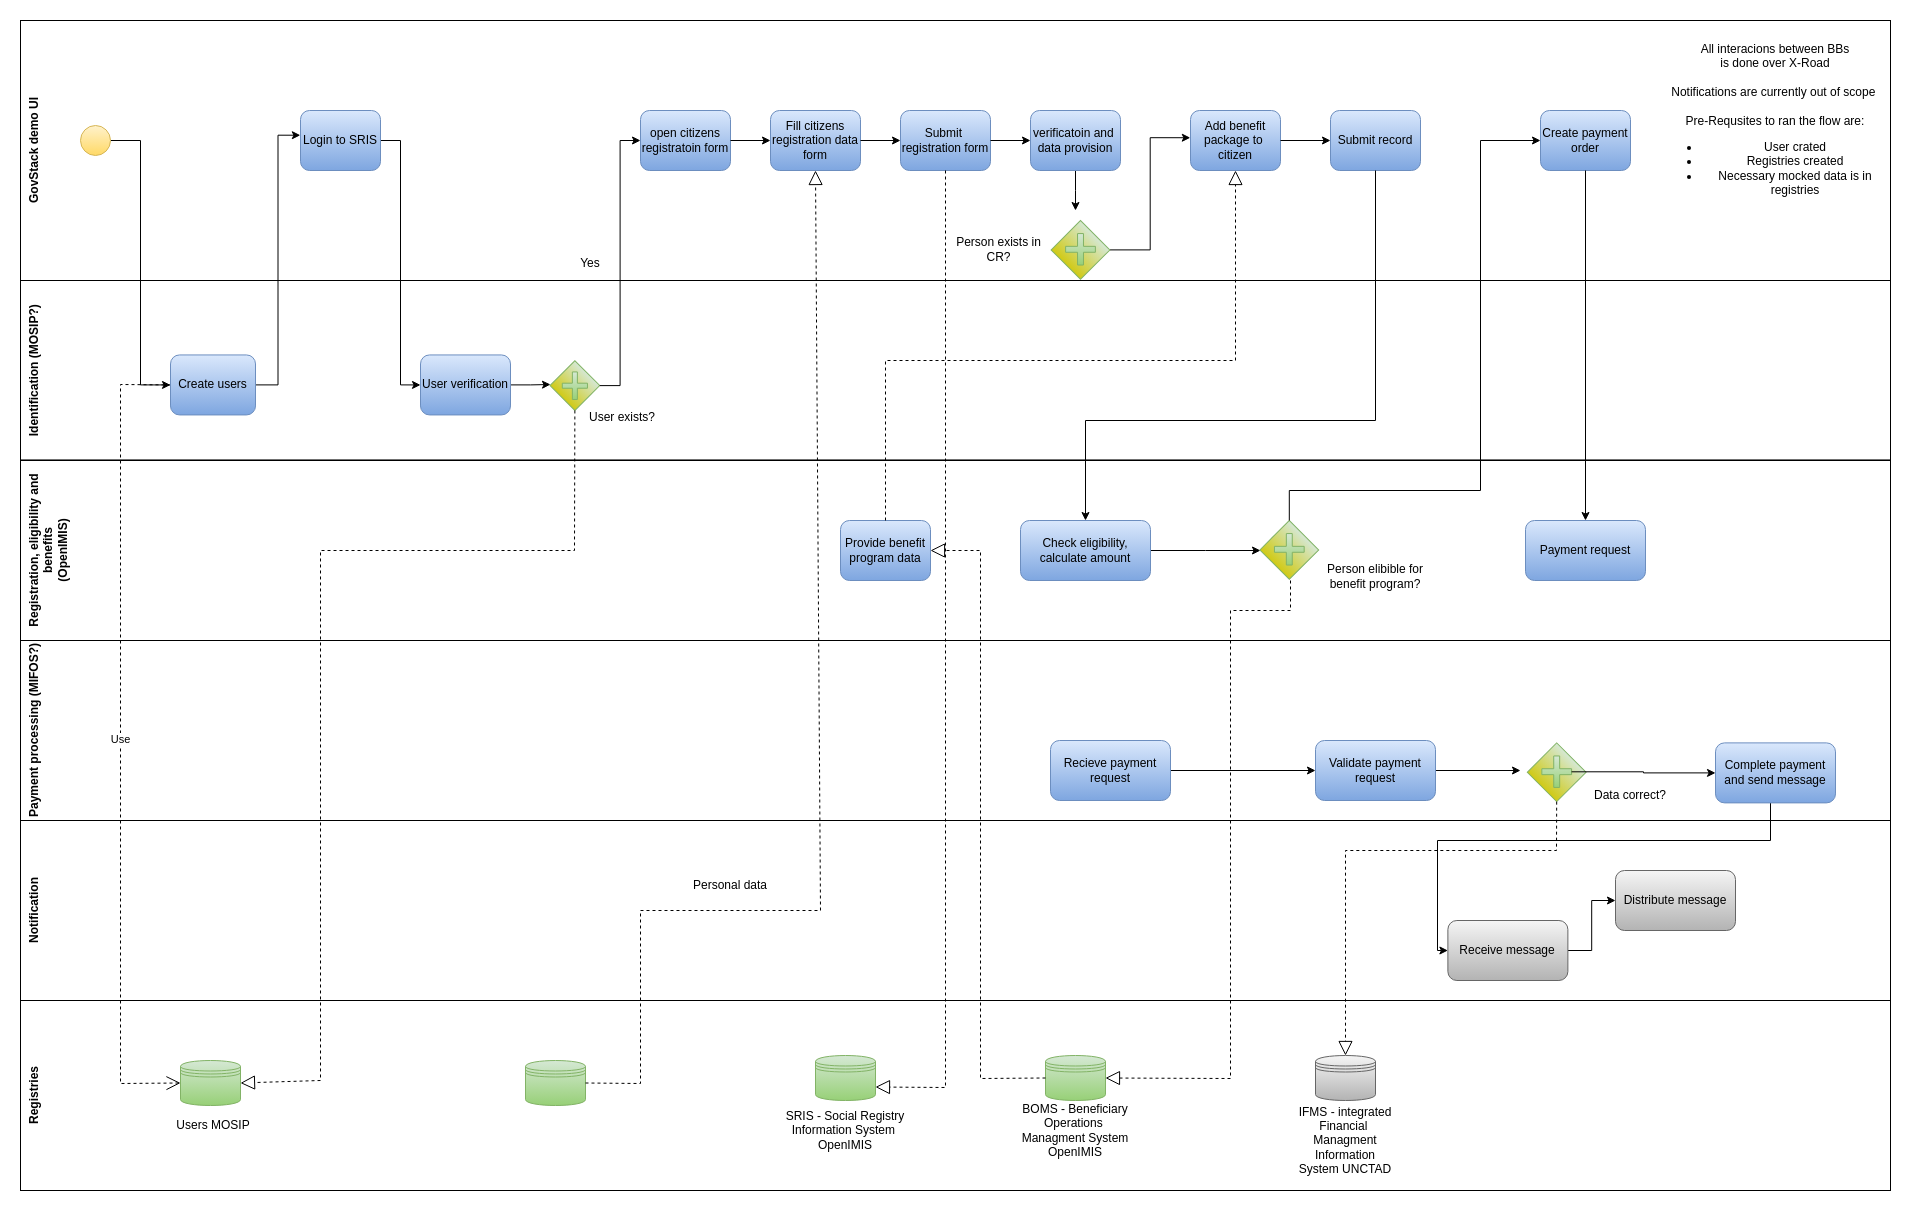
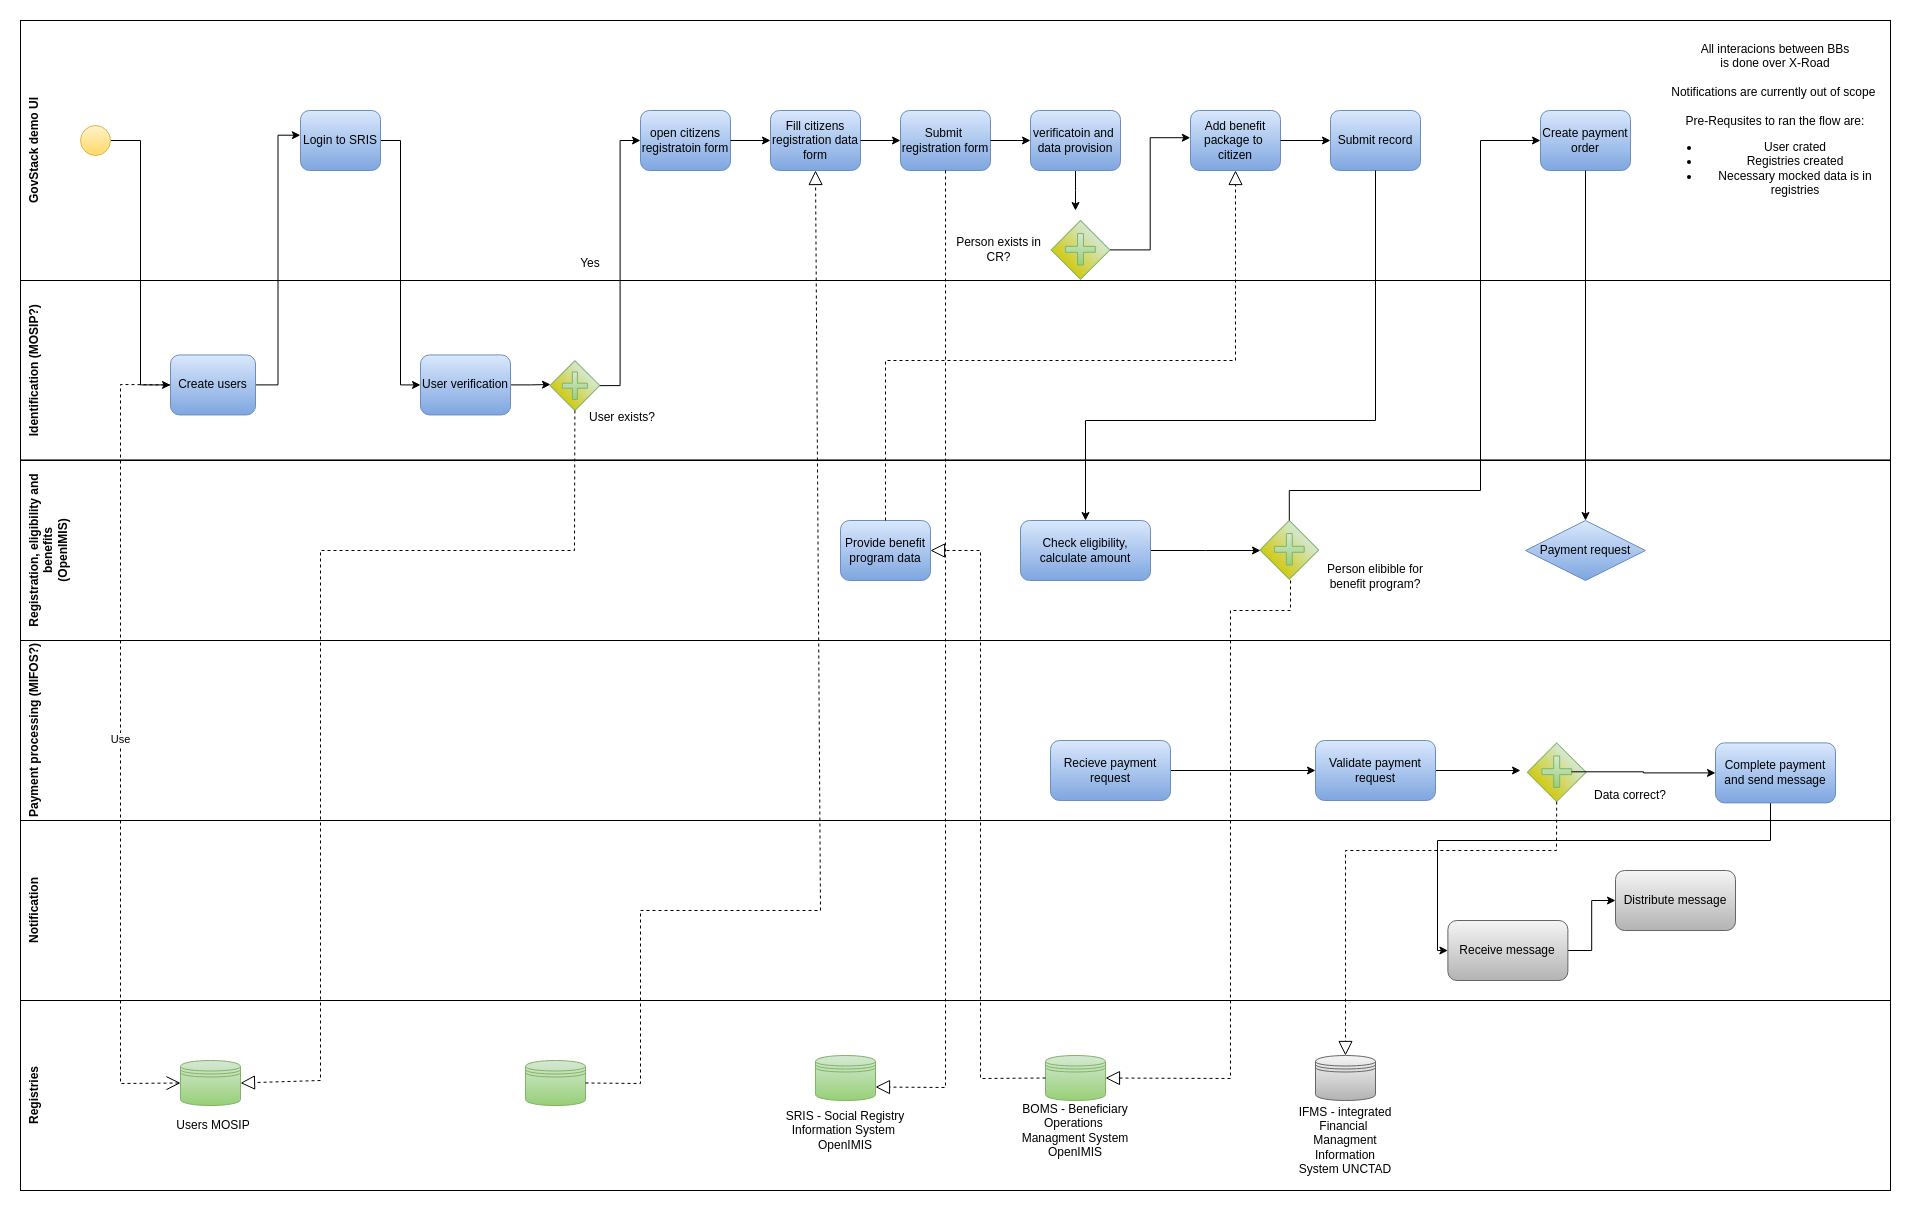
node "Payment request": shape rounded rectangle -> diamond
node "Personal data": removed
